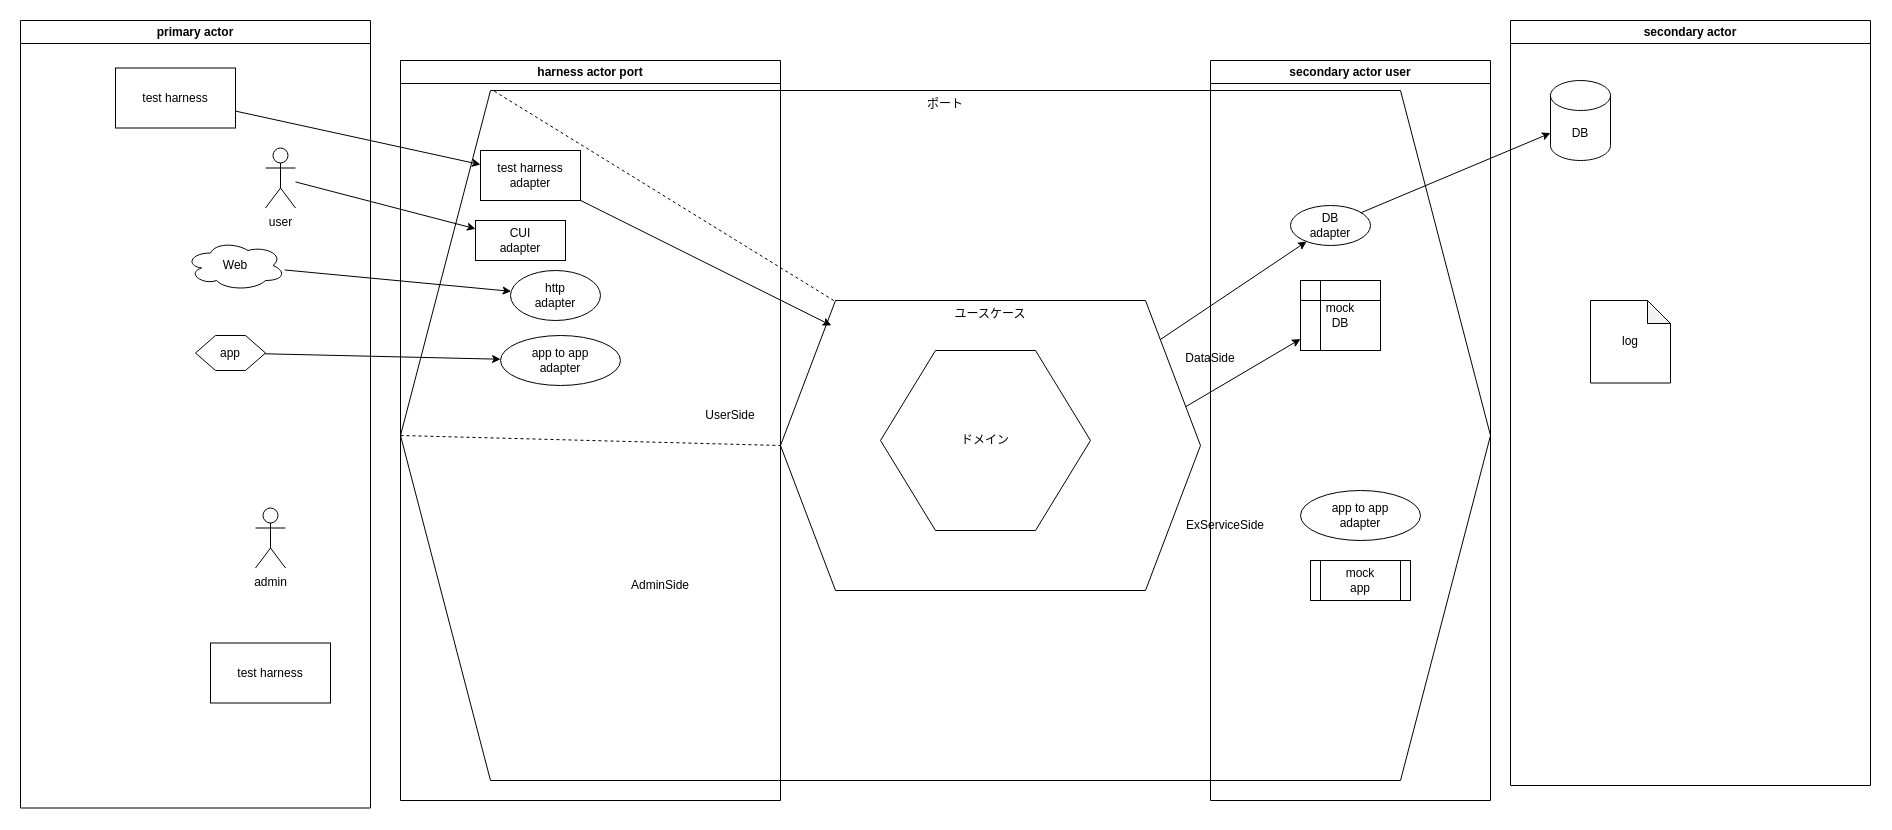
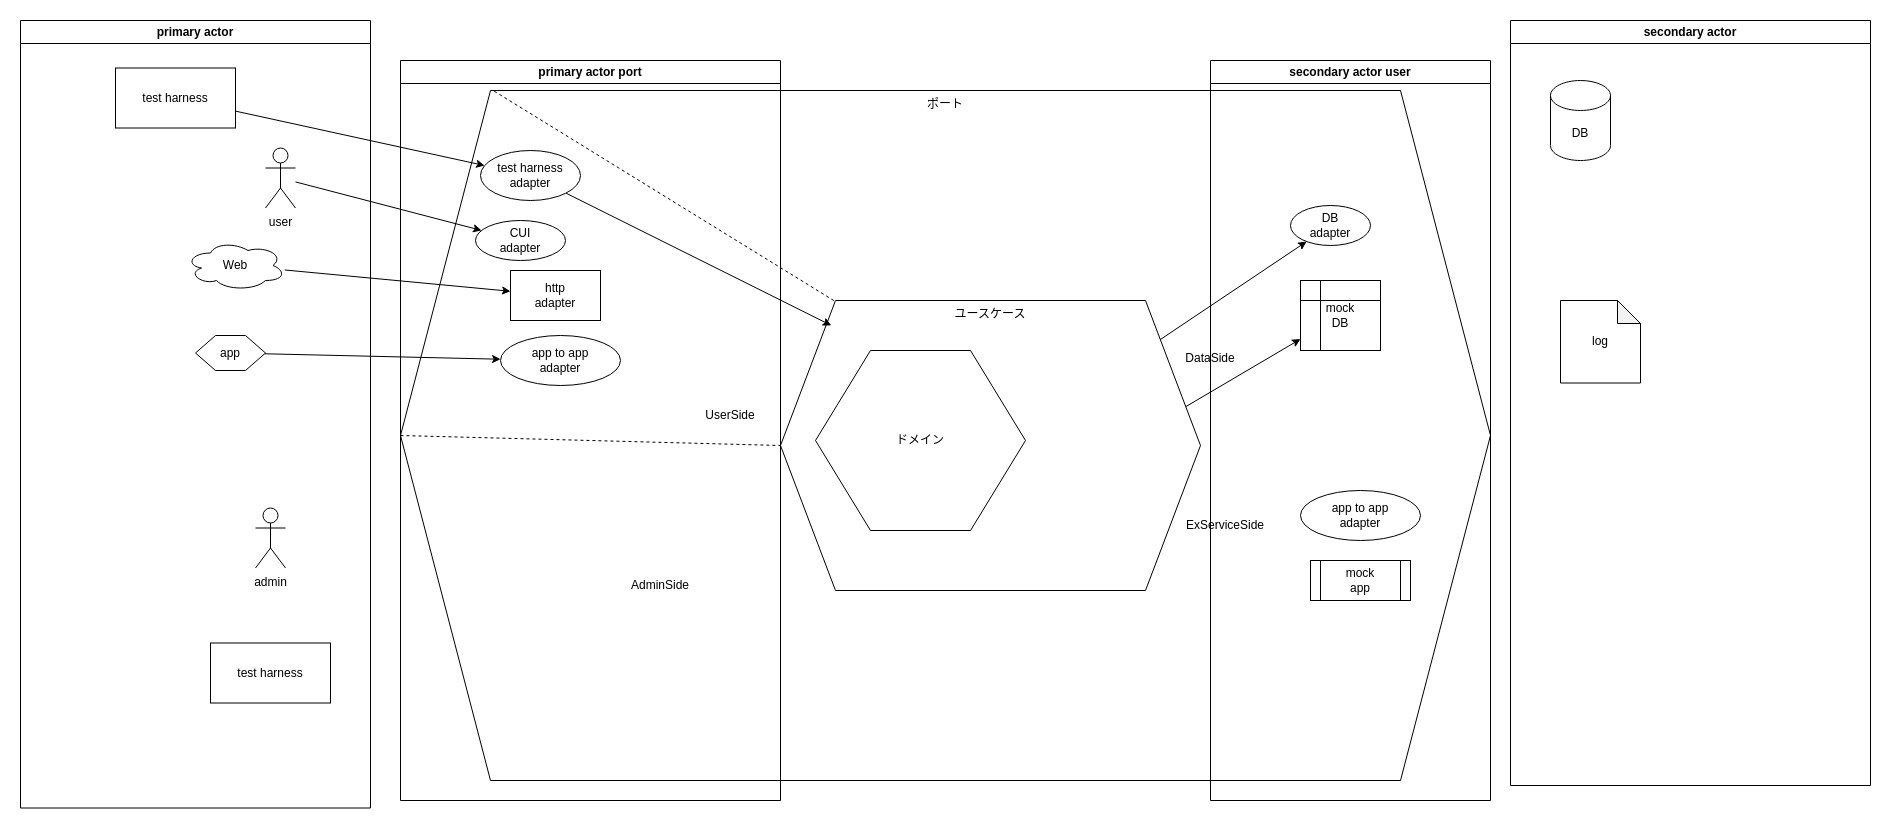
node "harness actor port": label "harness actor port" -> "primary actor port"
edge "DB adapter" -> "DB": removed
node "test harness adapter": shape rectangle -> ellipse
node "CUI adapter": shape rectangle -> ellipse
node "http adapter": shape ellipse -> rectangle
node "log": moved (1631, 342) -> (1601, 342)
node "ドメイン": moved (986, 441) -> (921, 441)
